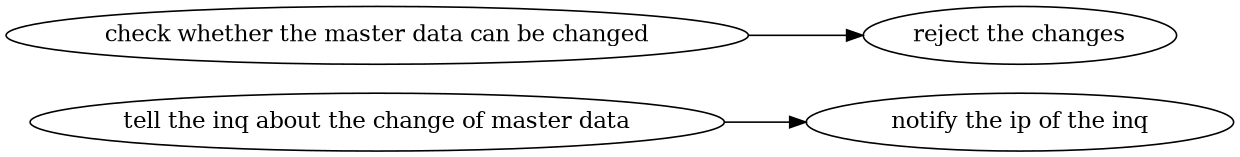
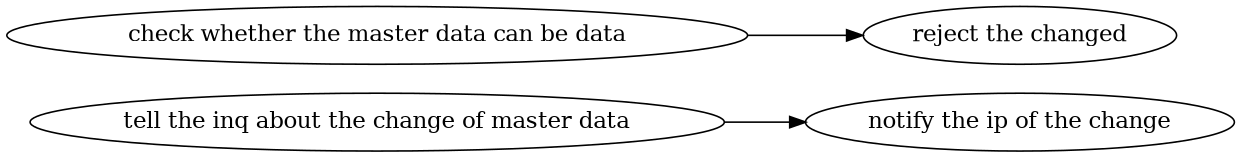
node "check whether the master data can be changed": label "check whether the master data can be changed" -> "check whether the master data can be data"
node "reject the changes": label "reject the changes" -> "reject the changed"
node "notify the ip of the inq": label "notify the ip of the inq" -> "notify the ip of the change"
